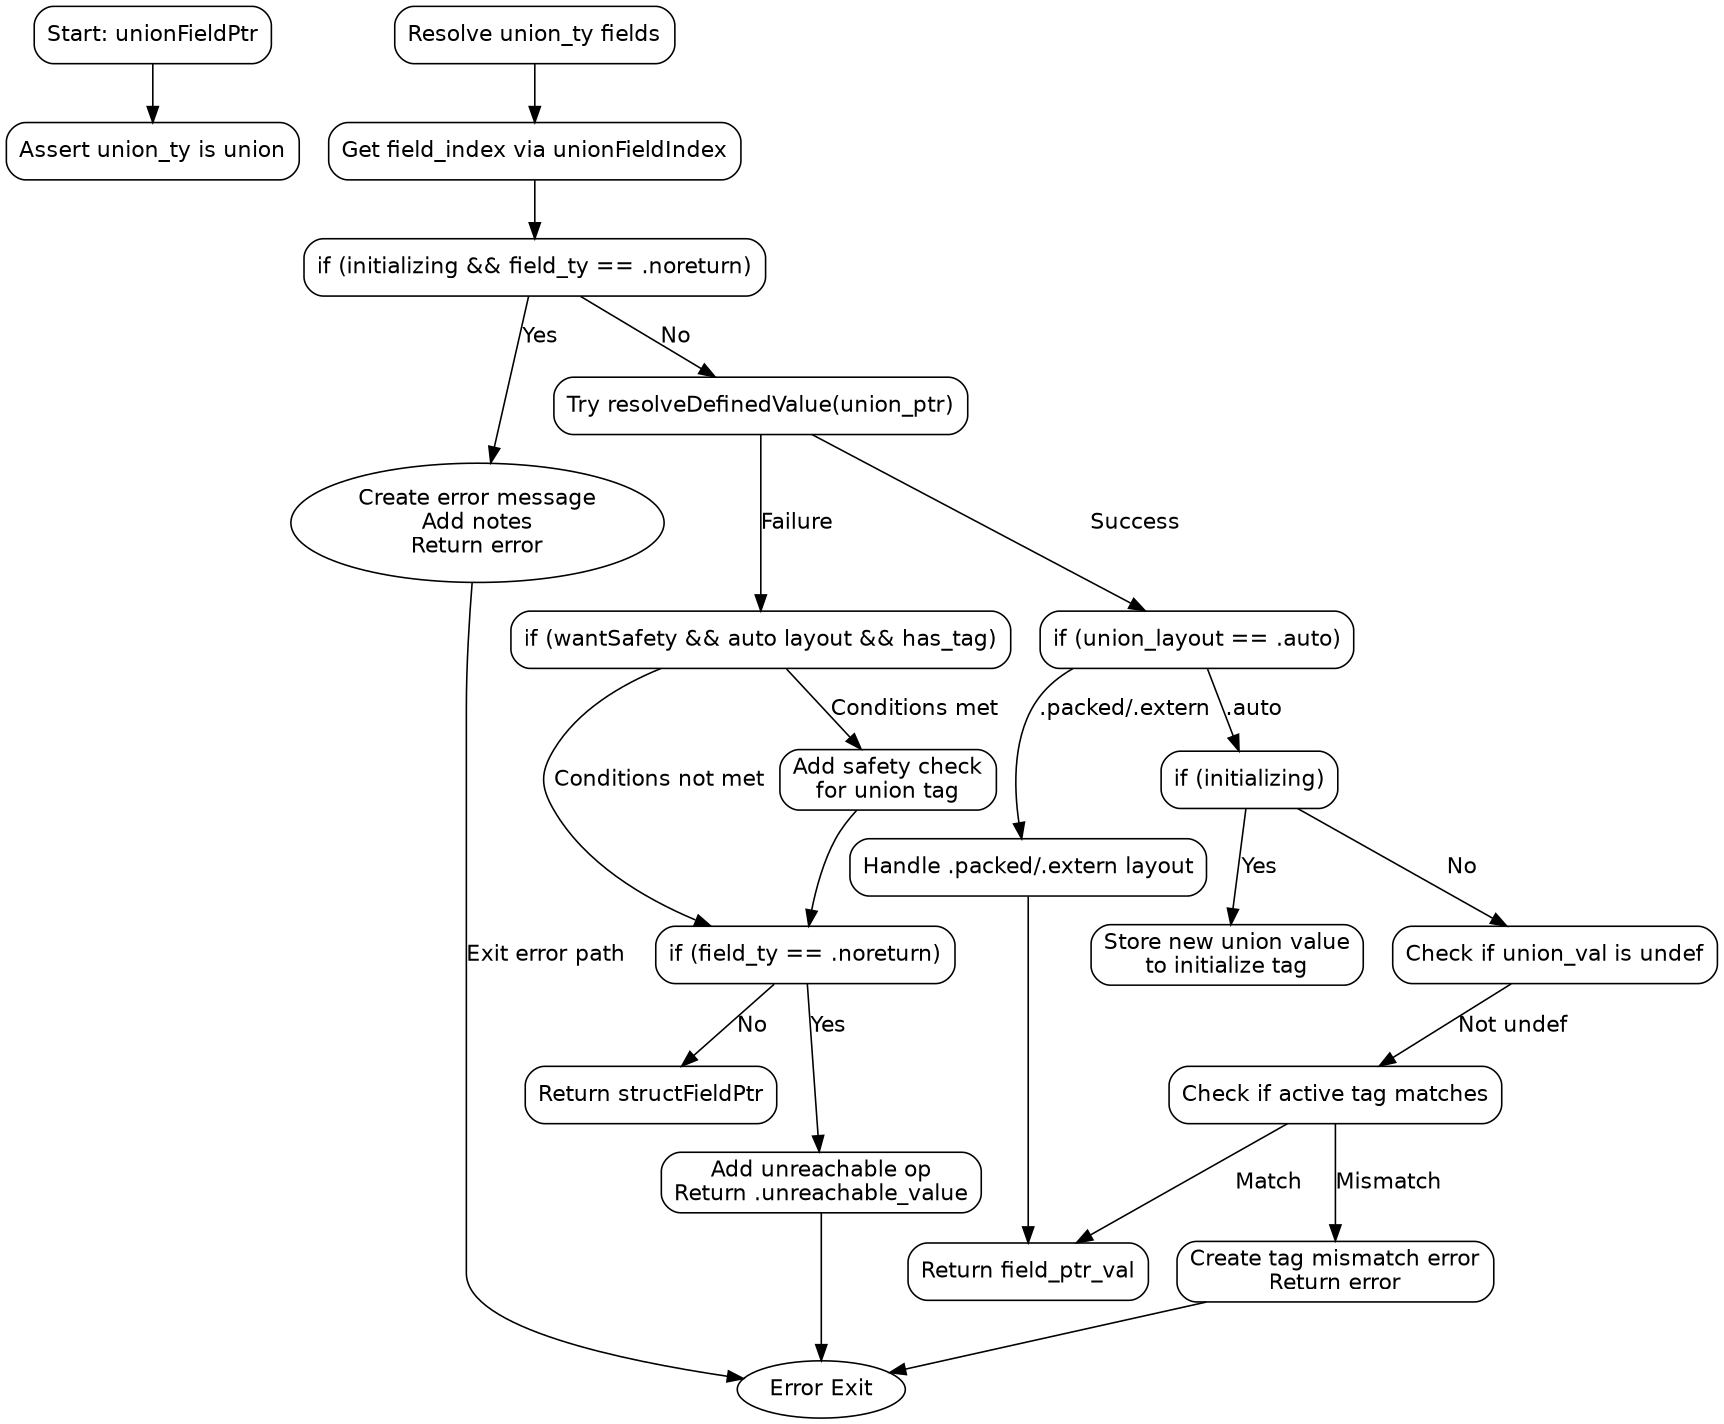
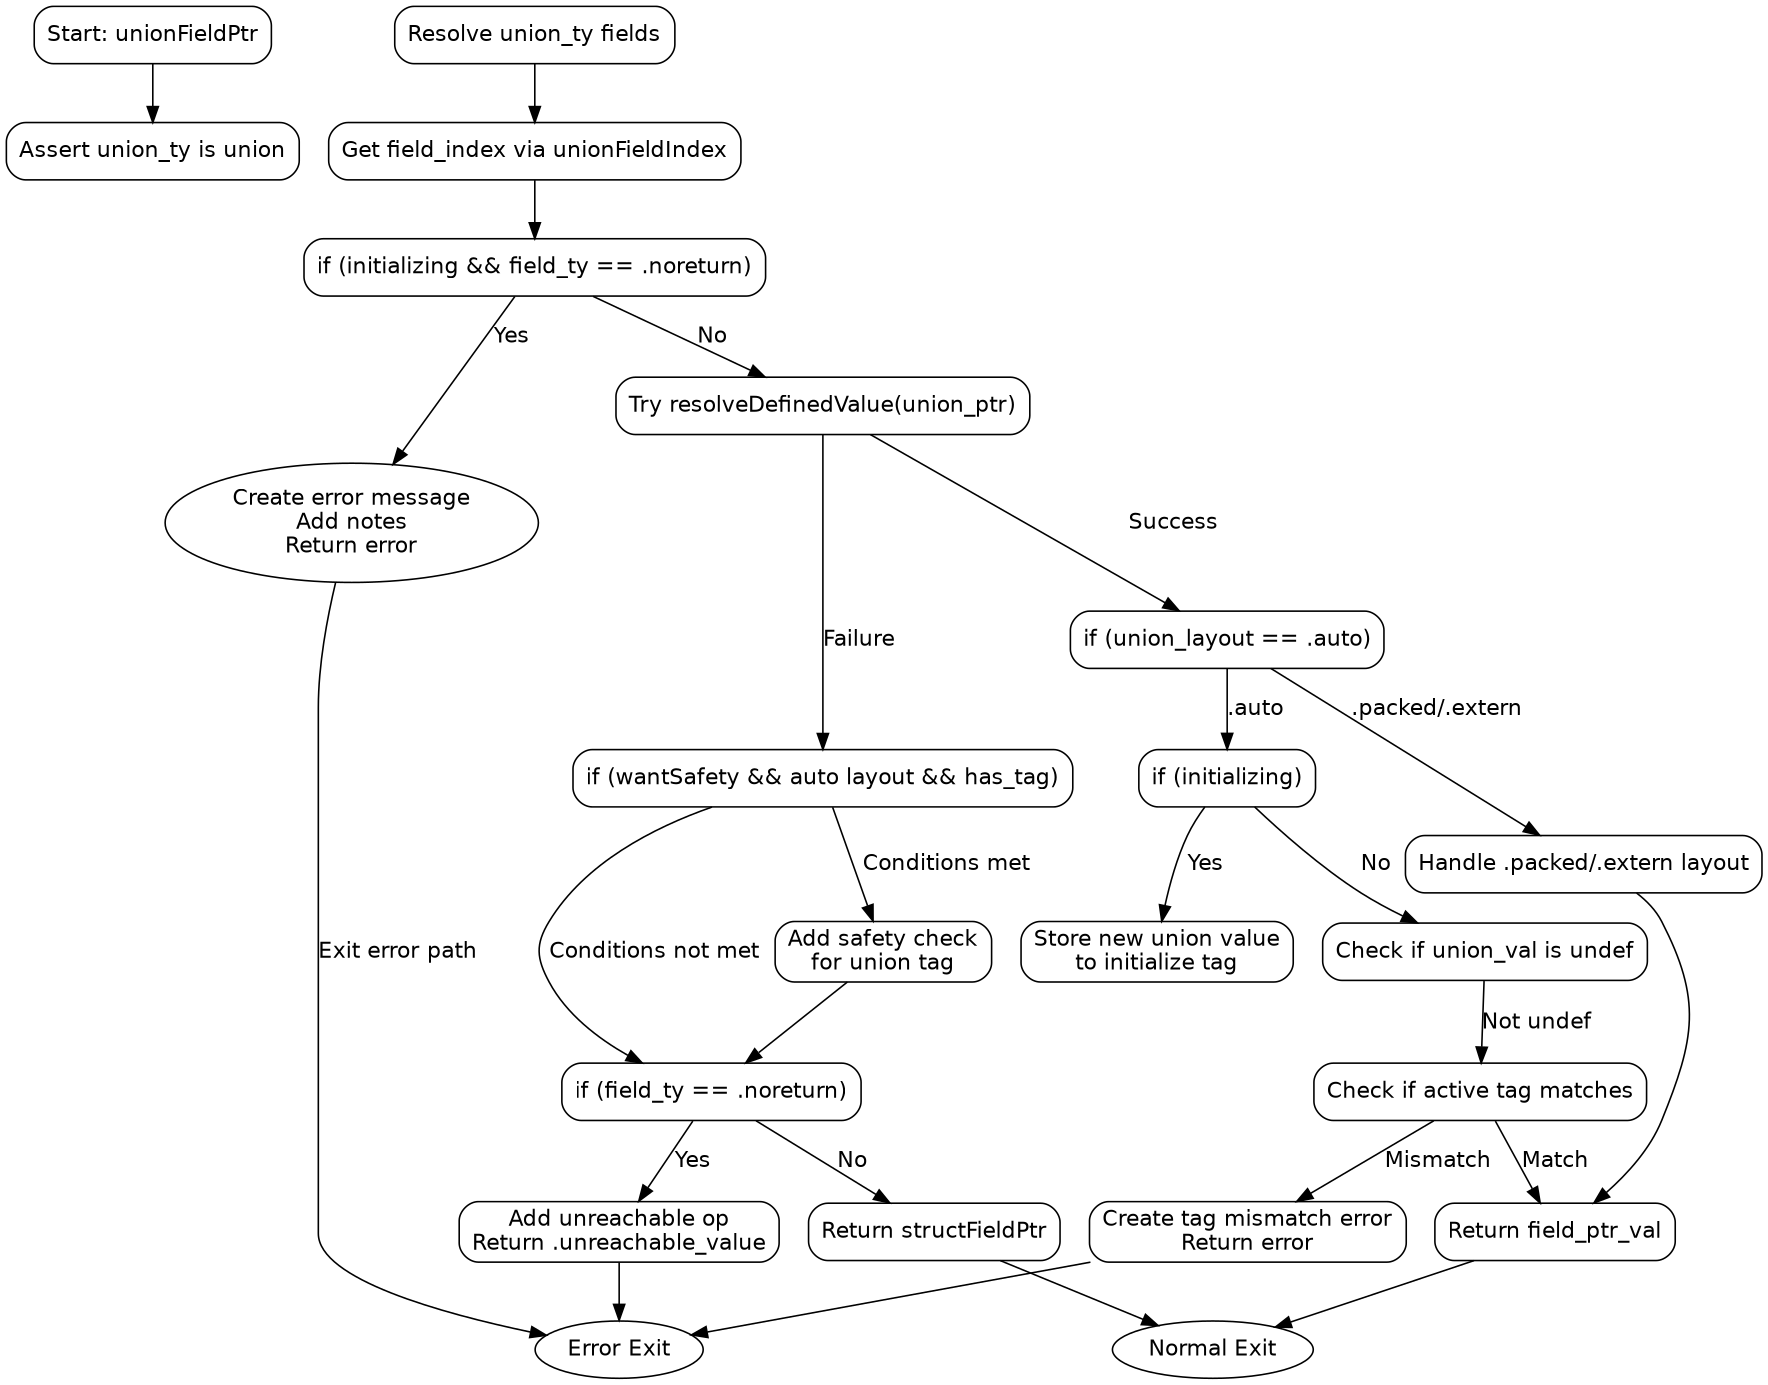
node "Normal Exit": added
